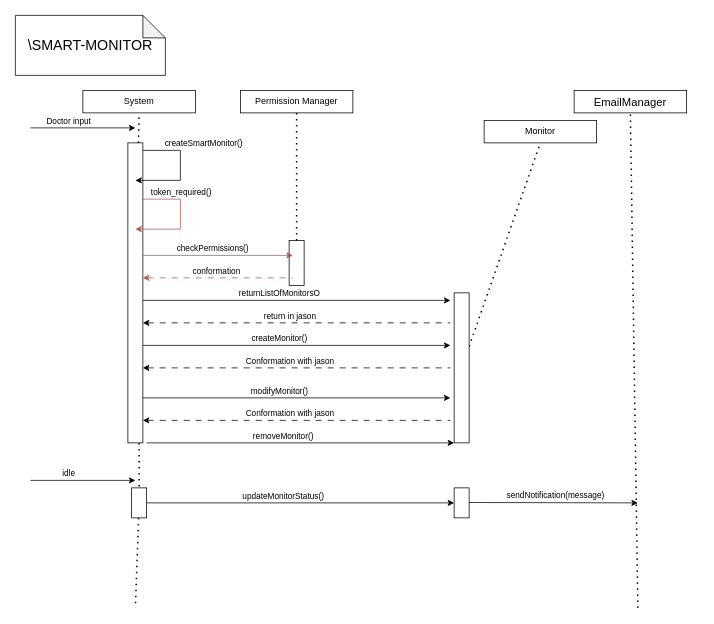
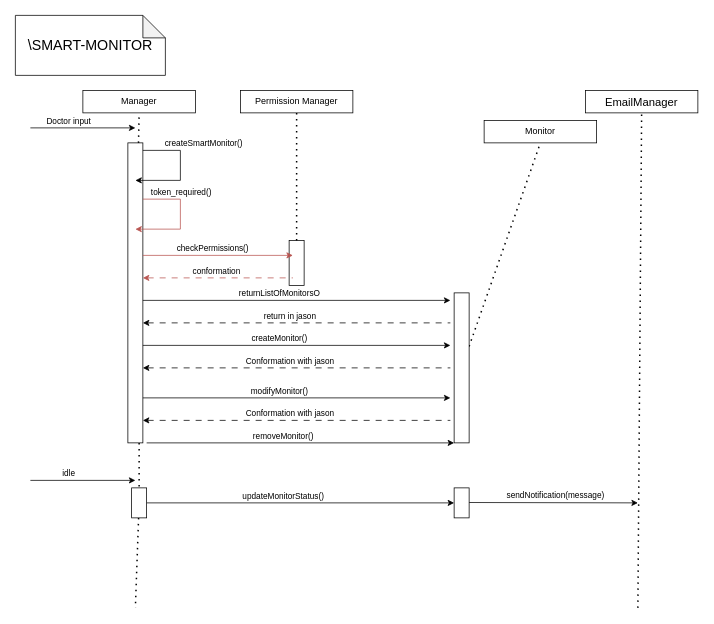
node "System": label "System" -> "Manager"
node "EmailManager": moved (630, 102) -> (642, 102)
